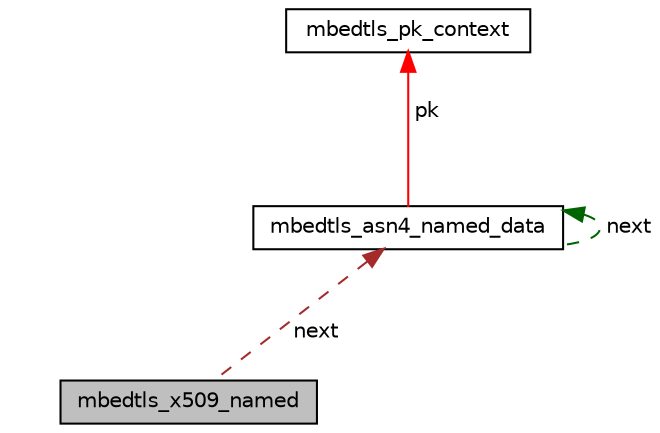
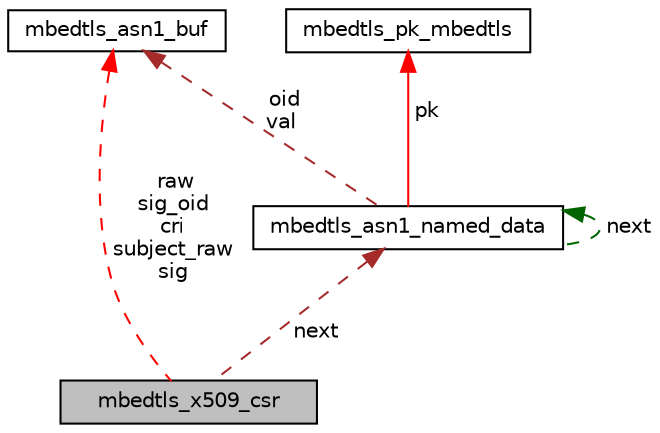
node "mbedtls_asn1_buf": added
node "mbedtls_pk_context": label "mbedtls_pk_context" -> "mbedtls_pk_mbedtls"
node "mbedtls_asn4_named_data": label "mbedtls_asn4_named_data" -> "mbedtls_asn1_named_data"
node "mbedtls_x509_named": label "mbedtls_x509_named" -> "mbedtls_x509_csr"
